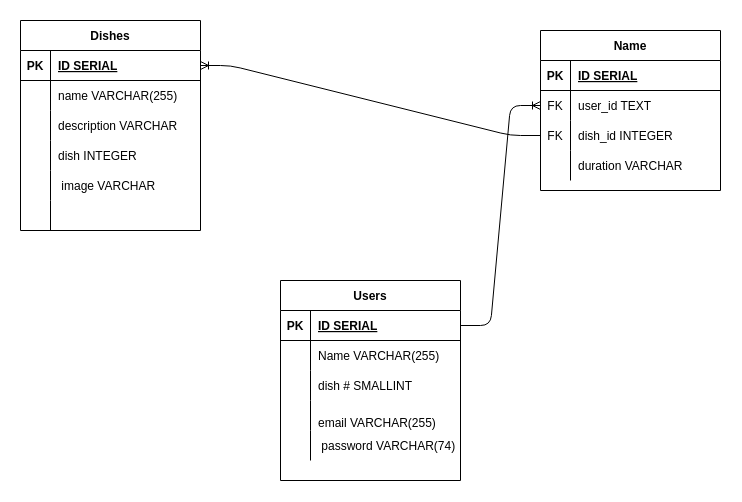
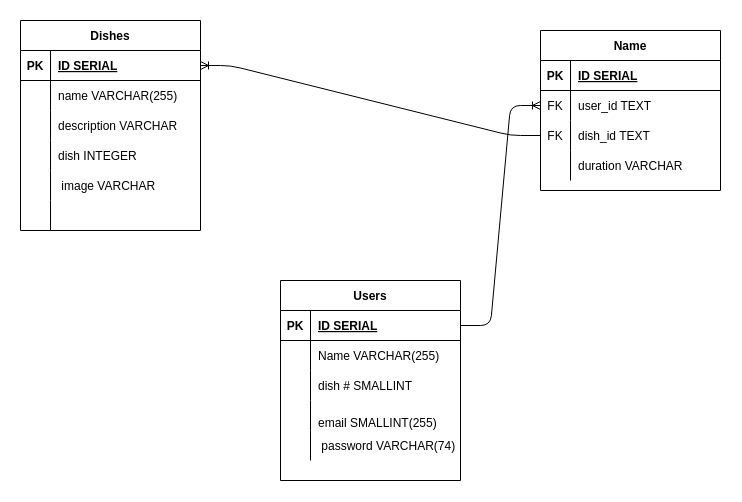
node "dish_id INTEGER": label "dish_id INTEGER" -> "dish_id TEXT"
node "email VARCHAR(255)": label "email VARCHAR(255)" -> "email SMALLINT(255)"
